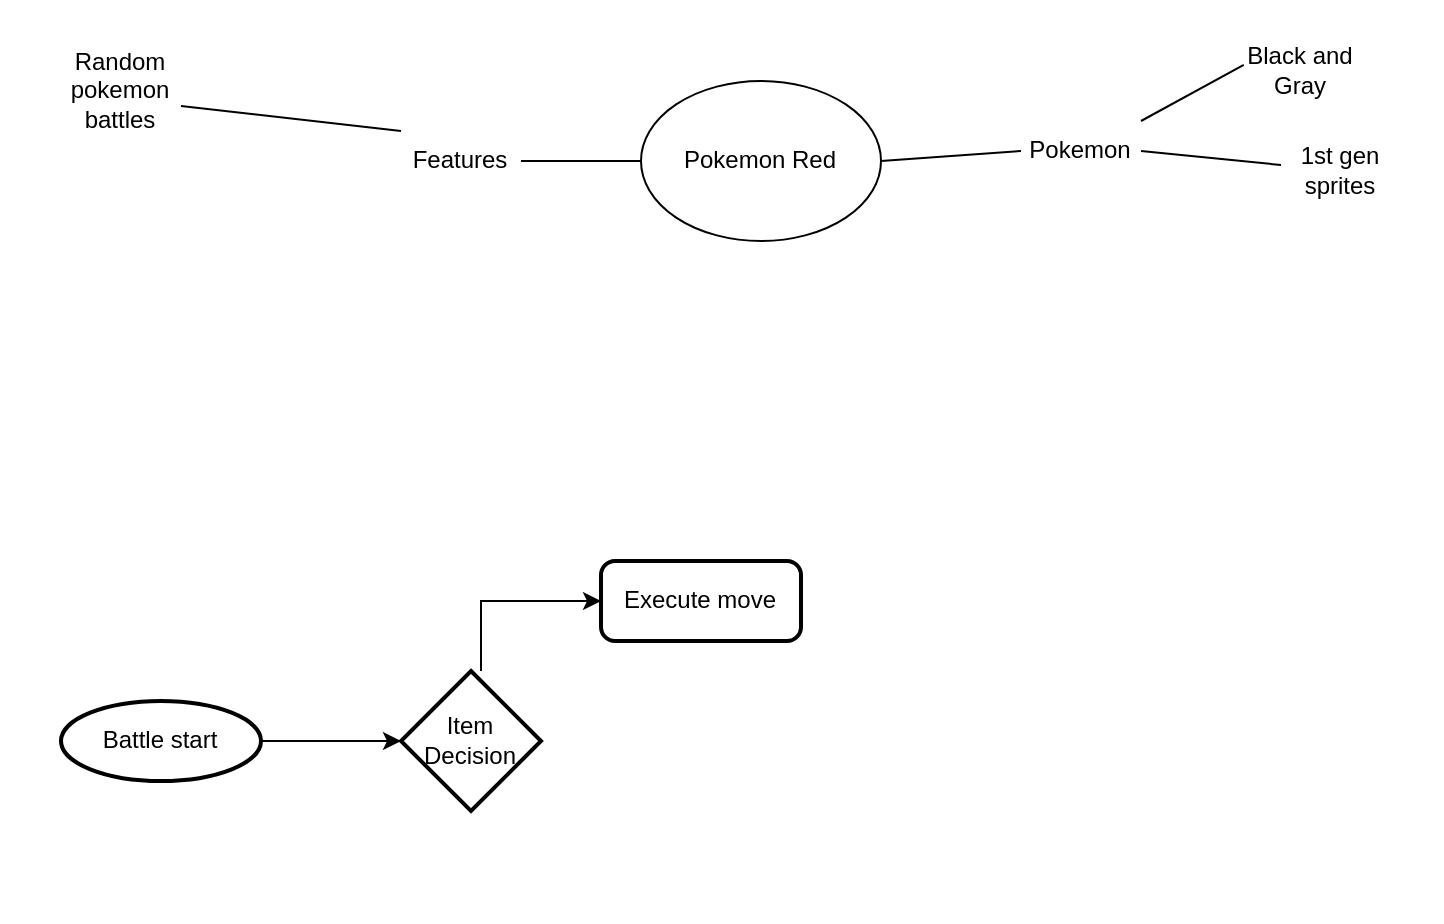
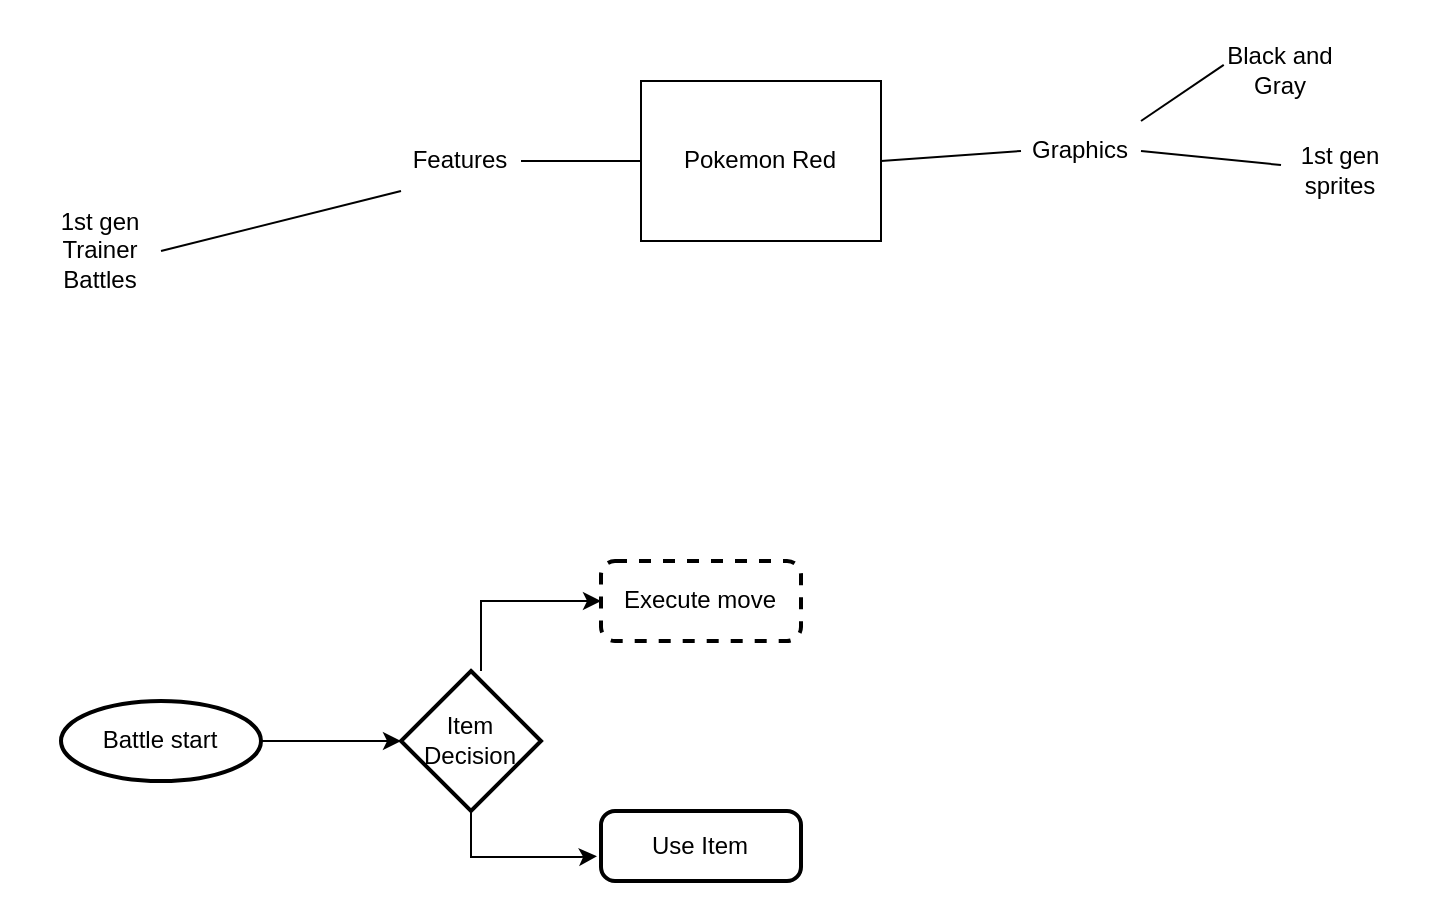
node "Black and Gray": moved (1301, 71) -> (1281, 71)
node "Random pokemon battles": removed
edge "Random pokemon battles" -- "Features": removed
node "Pokemon": label "Pokemon" -> "Graphics"
node "Pokemon Red": shape ellipse -> rectangle
edge "Features" -- "1st gen Trainer Battles": added
node "1st gen Trainer Battles": added
node "Execute move": style solid -> dashed
node "Use Item": added
edge "Item Decision" -> "Use Item": added
